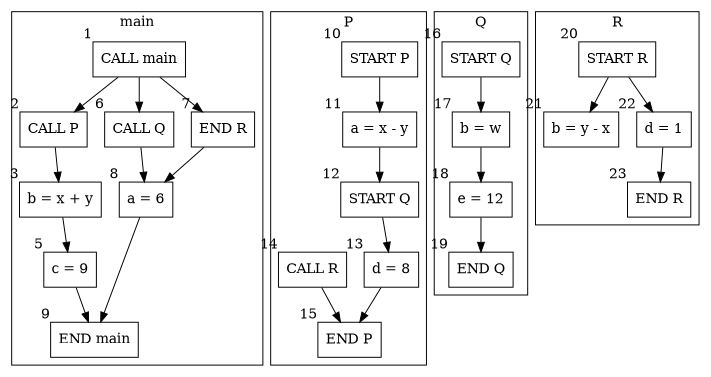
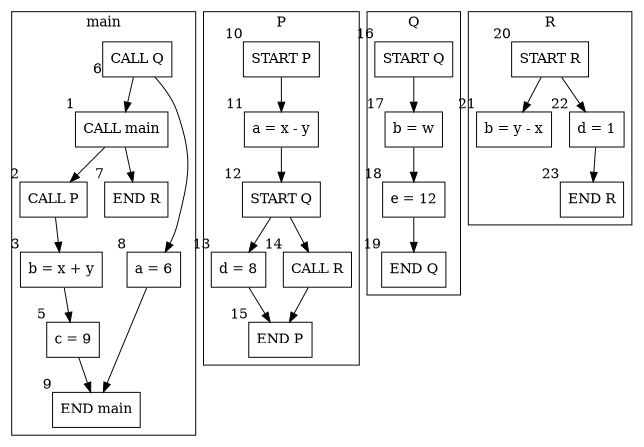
edge "CALL main 1" -> "CALL Q 6": reversed
edge "END R 7" -> "a = 6 8": removed
edge "START Q 12" -> "CALL R 14": added
